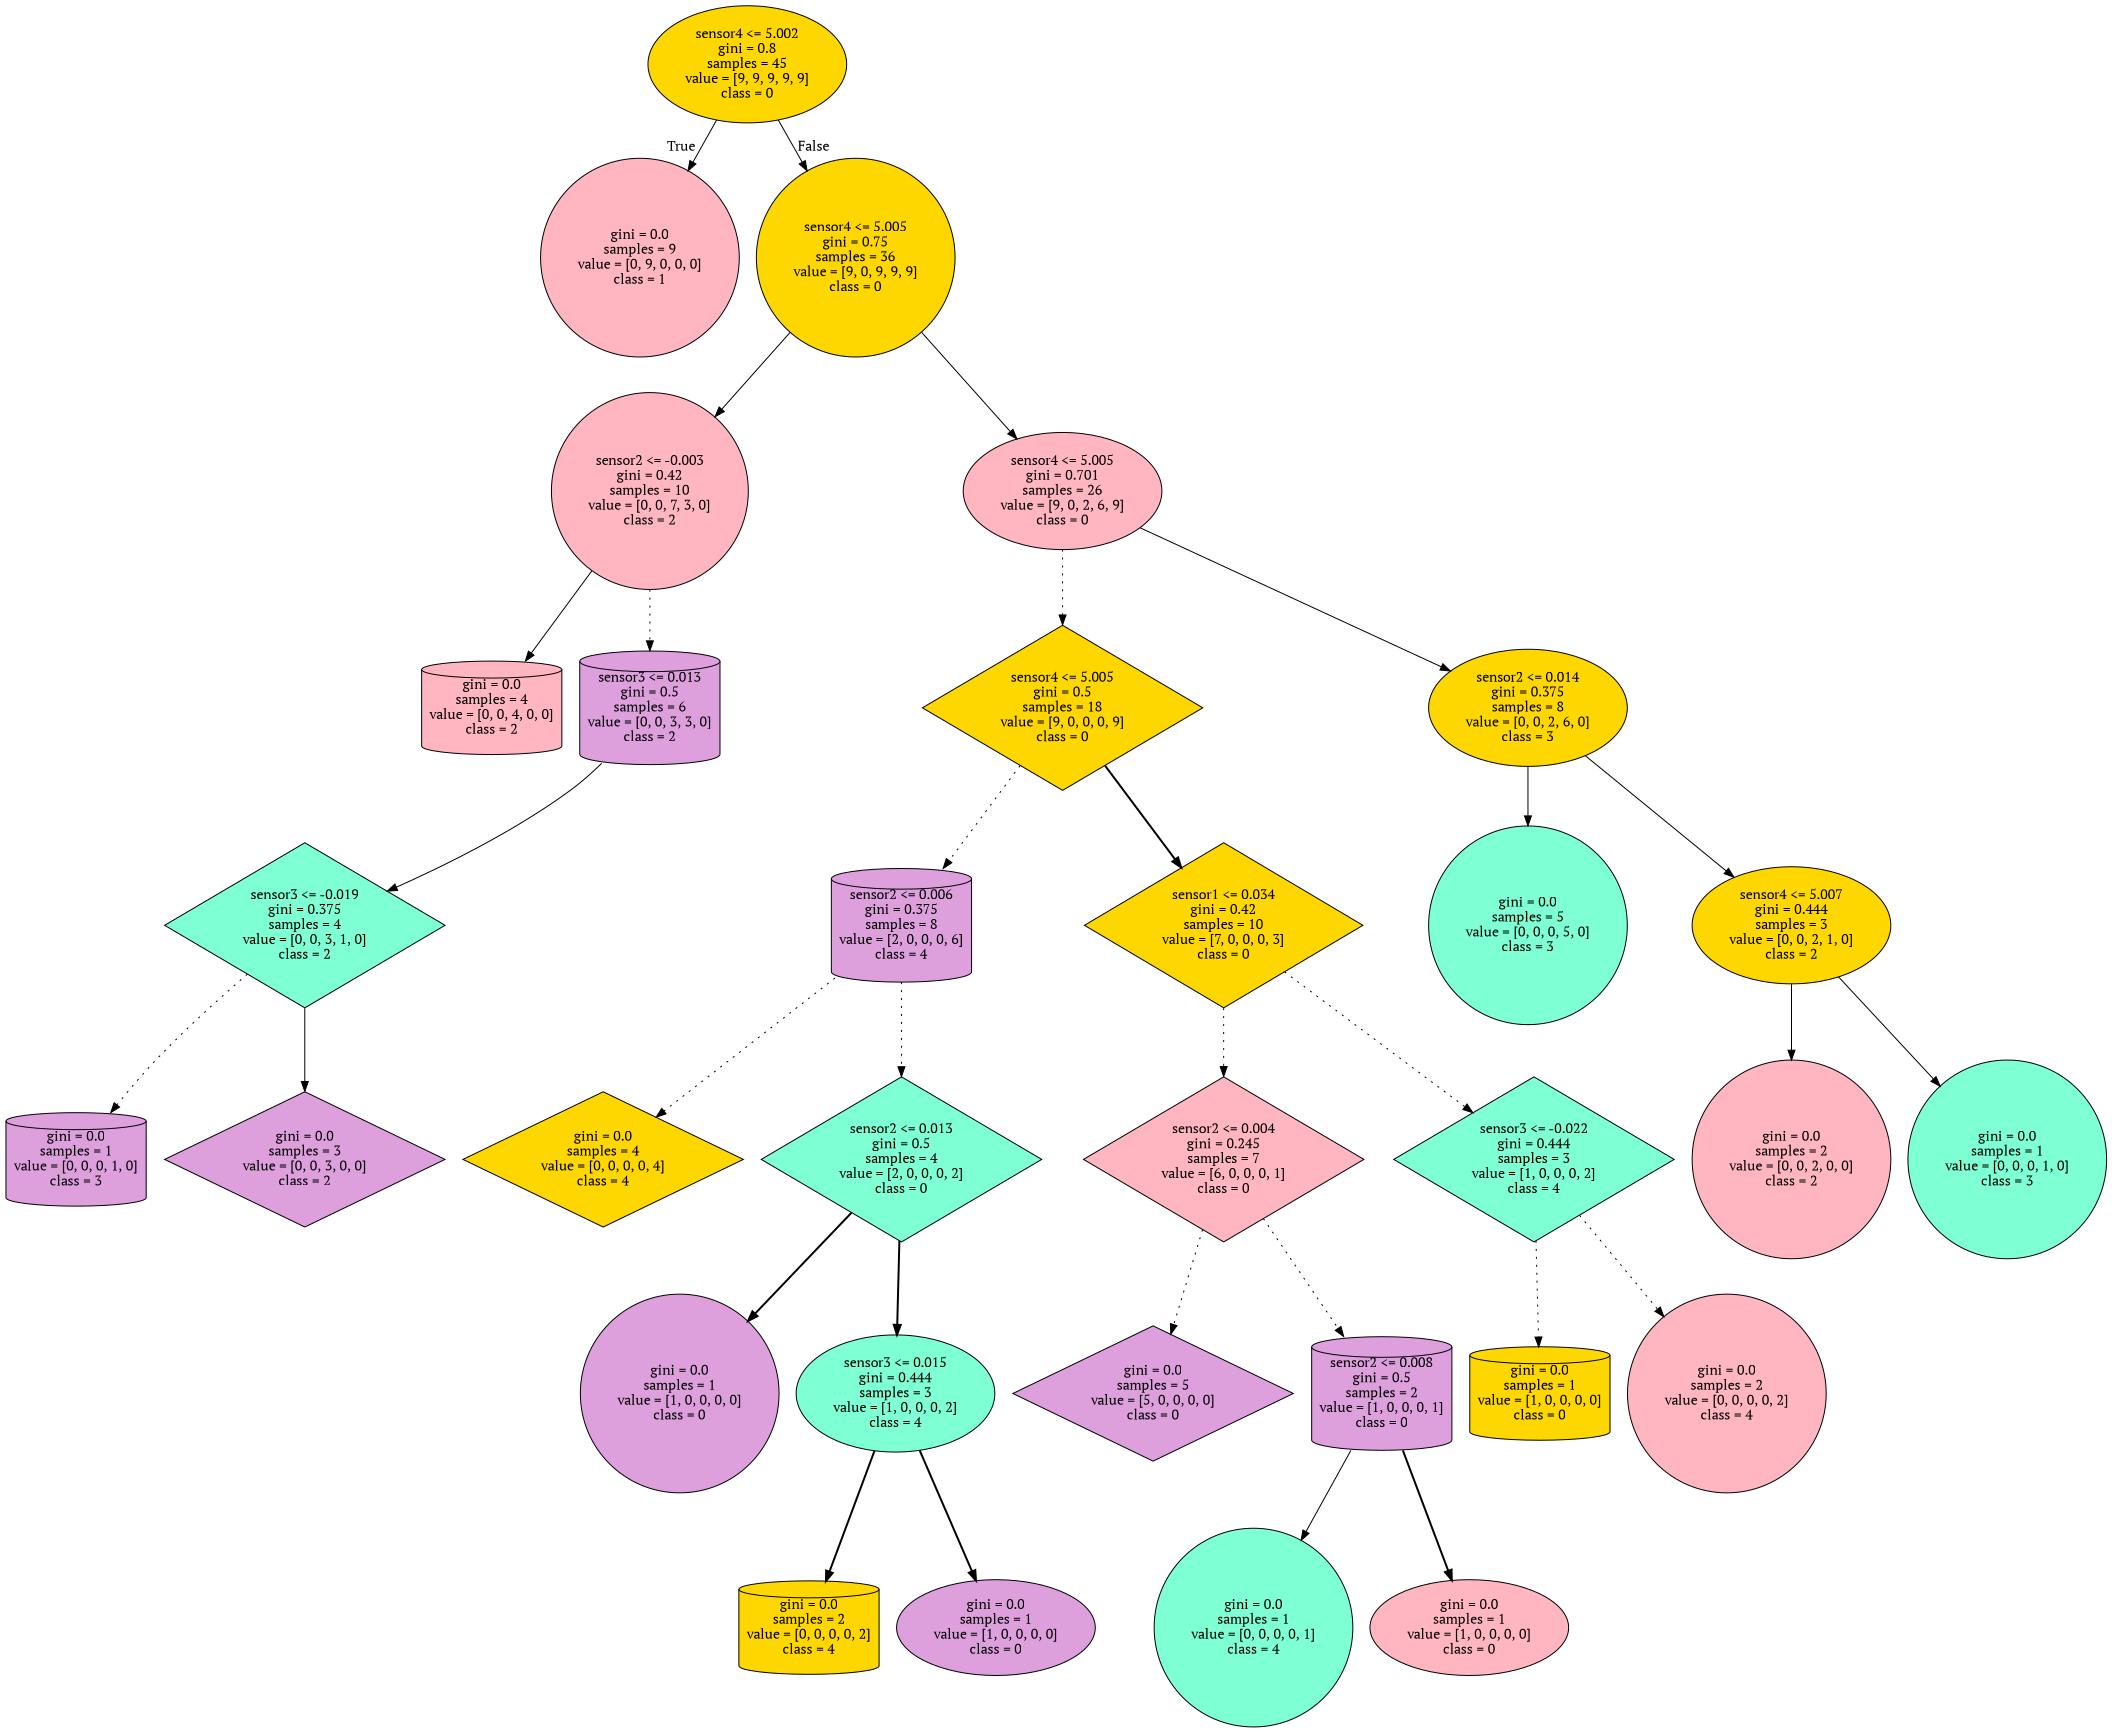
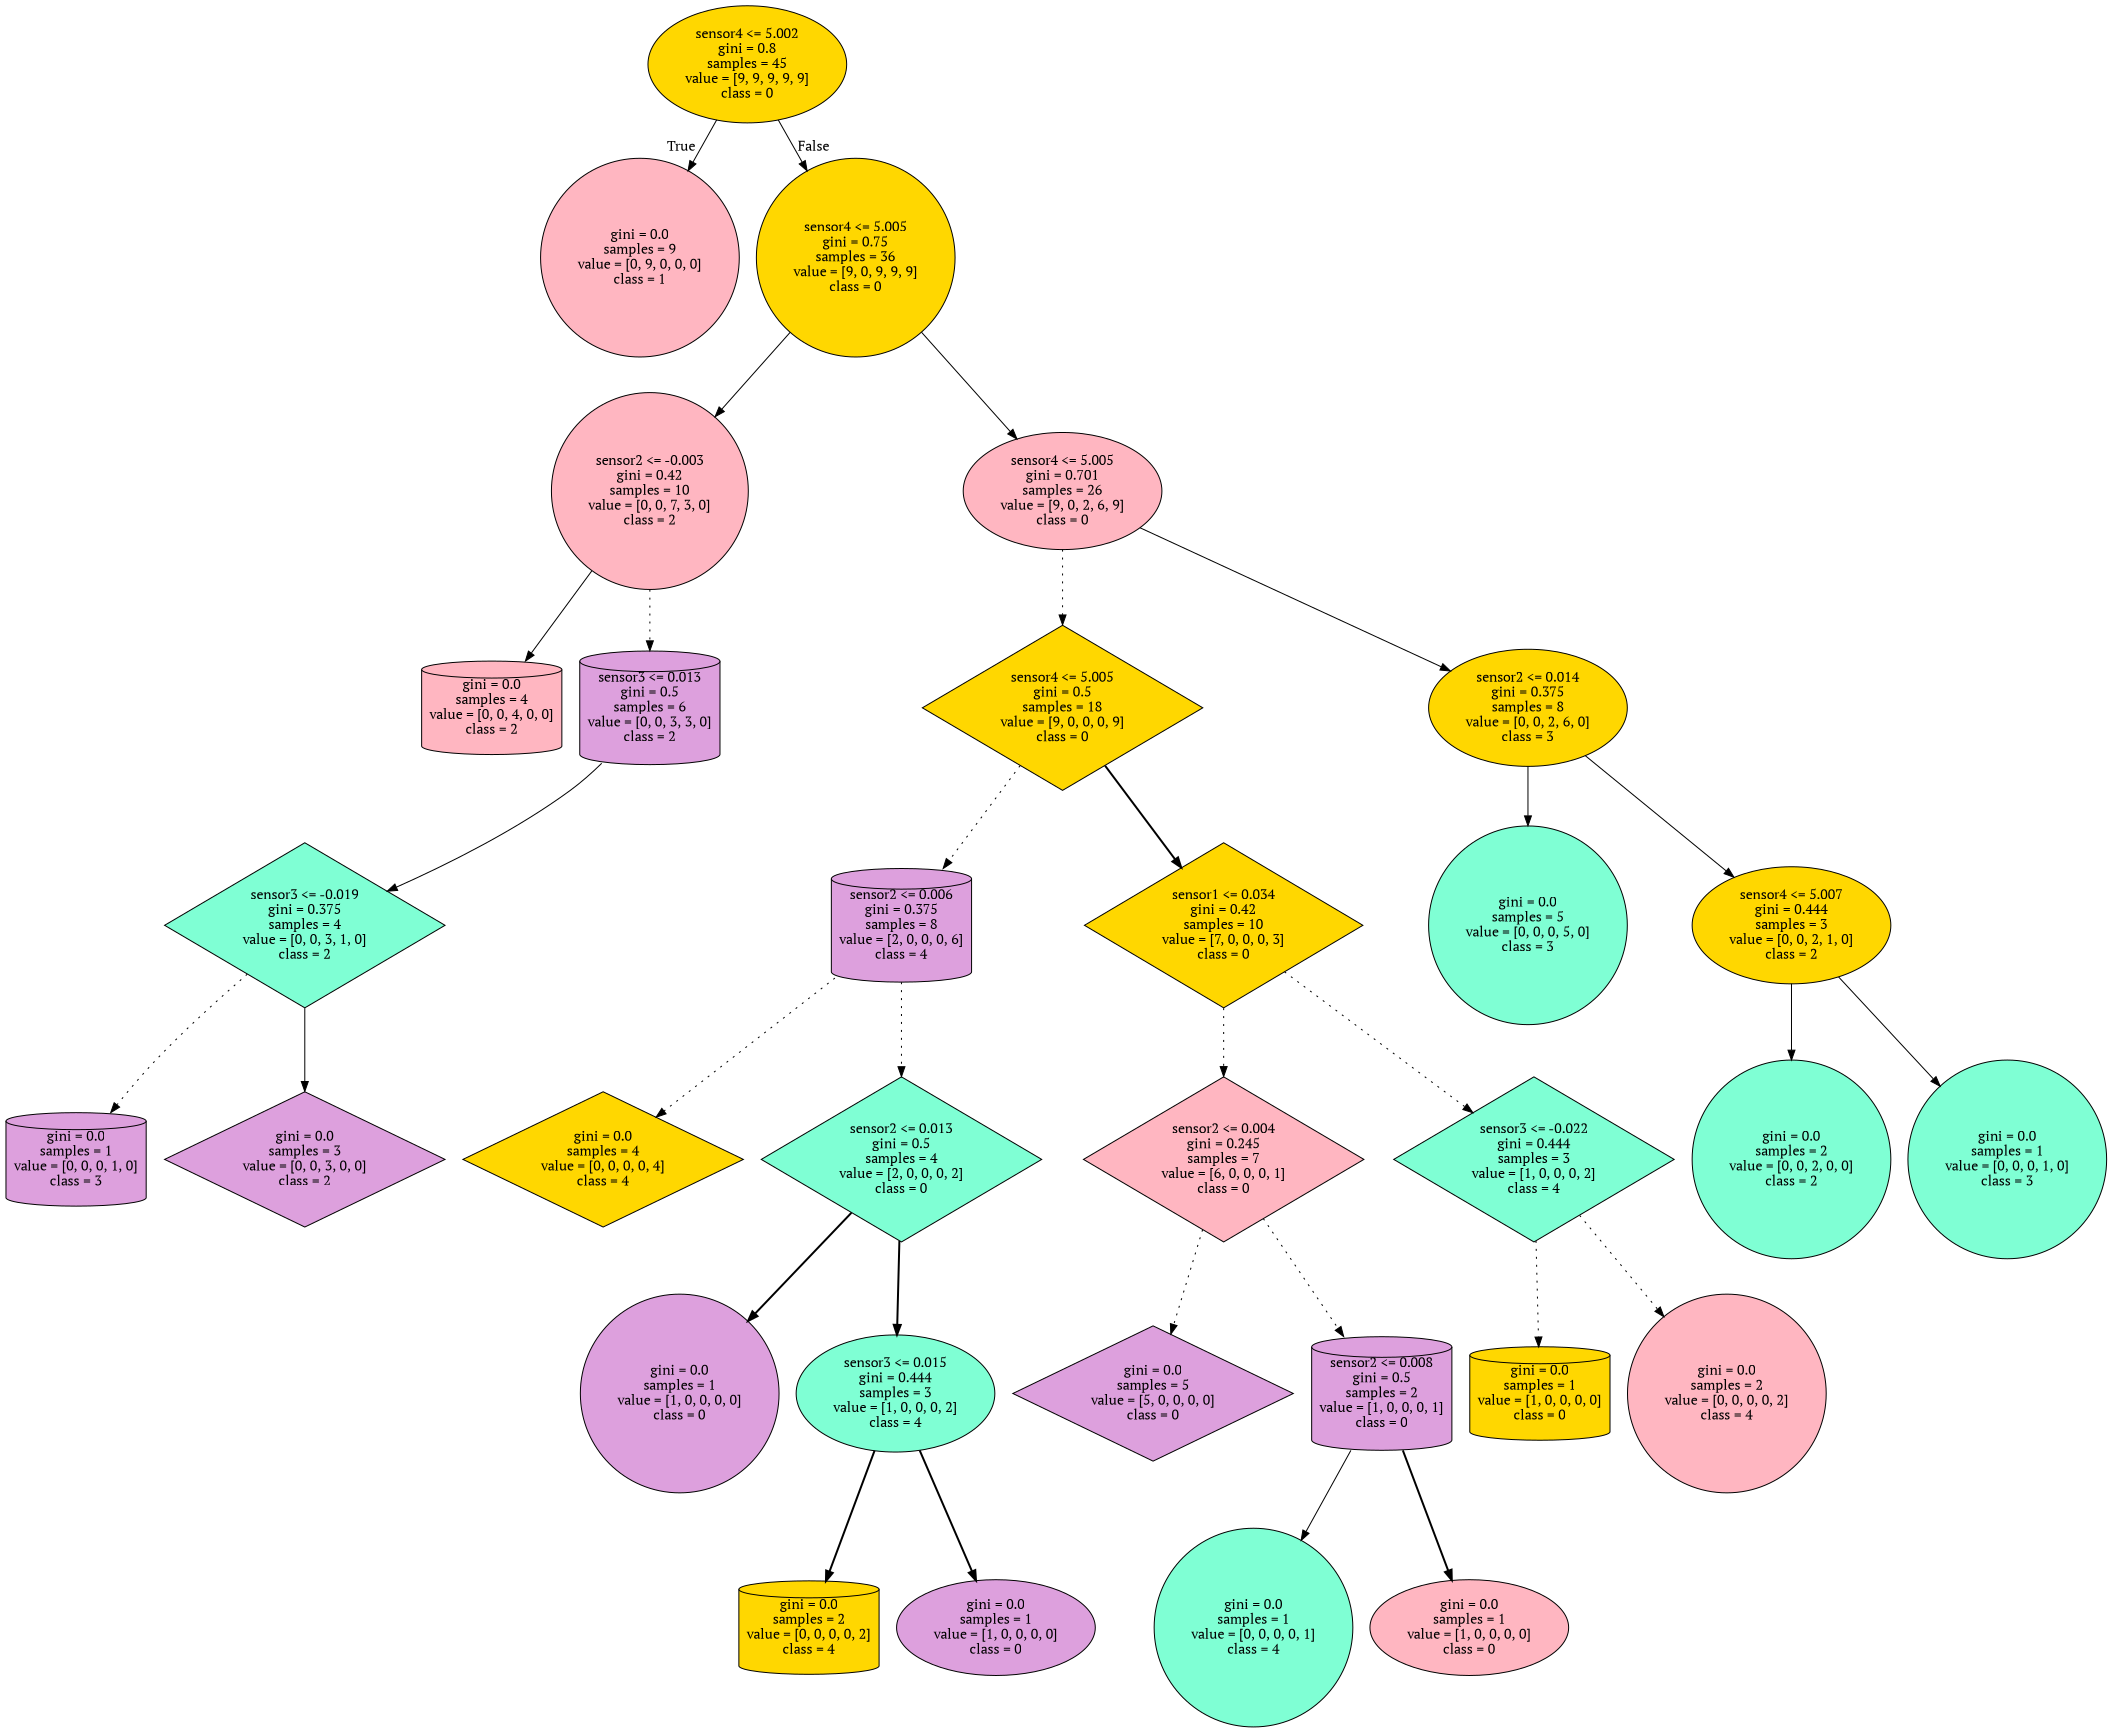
node "gini = 0.0 samples = 2 value = [0, 0, 2, 0, 0] class = 2": fillcolor lightpink -> aquamarine
